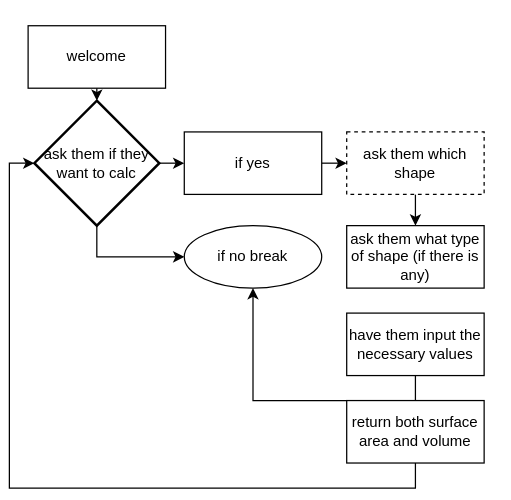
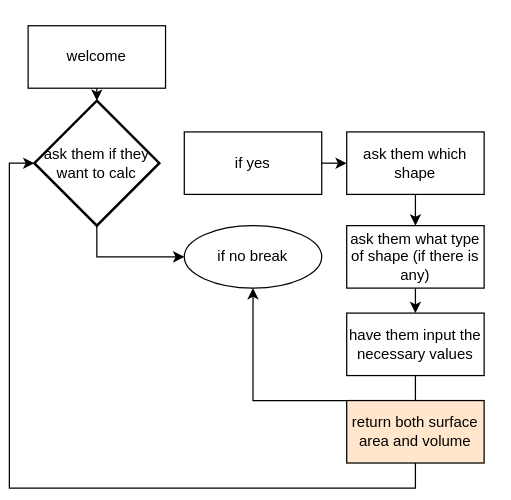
edge "ask them if they want to calc" -> "if yes": removed
node "ask them which shape": style dashed -> solid
edge "ask them what type of shape (if there is any)" -> "have them input the necessary values": added
node "return both surface area and volume": fillcolor #ffffff -> #ffe6cc
